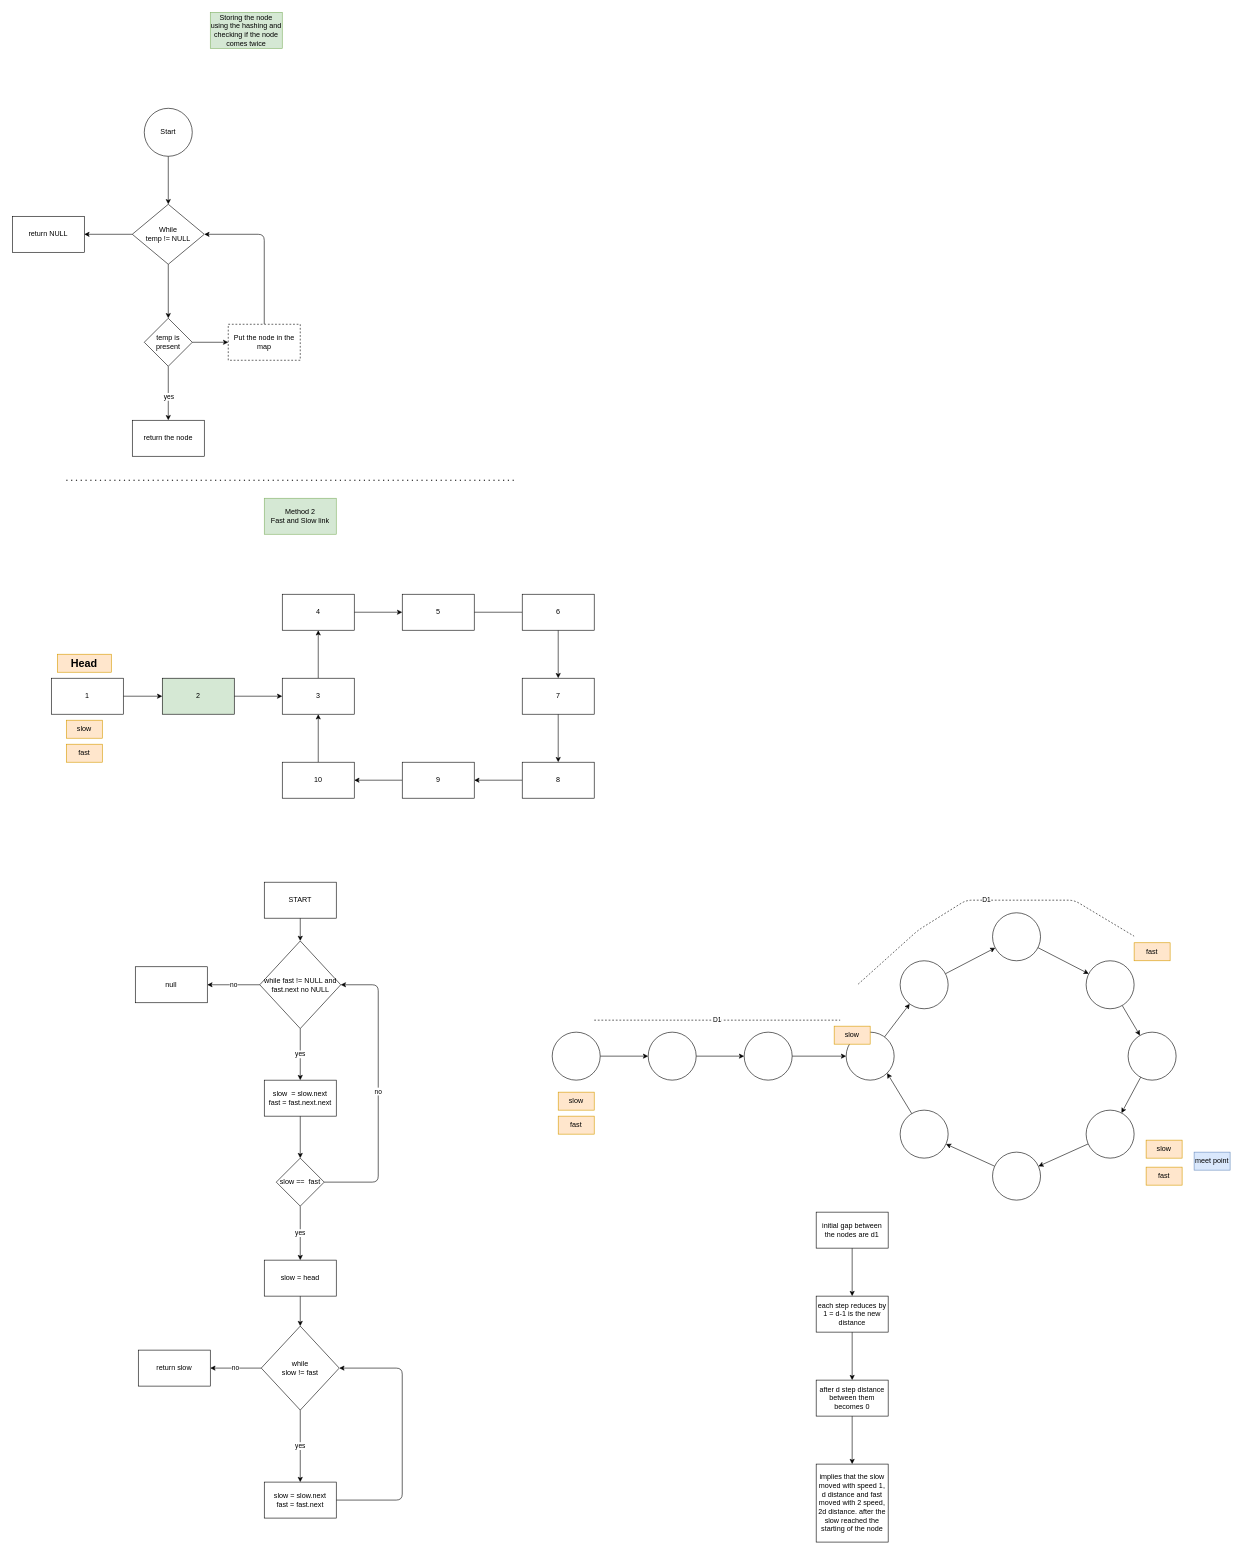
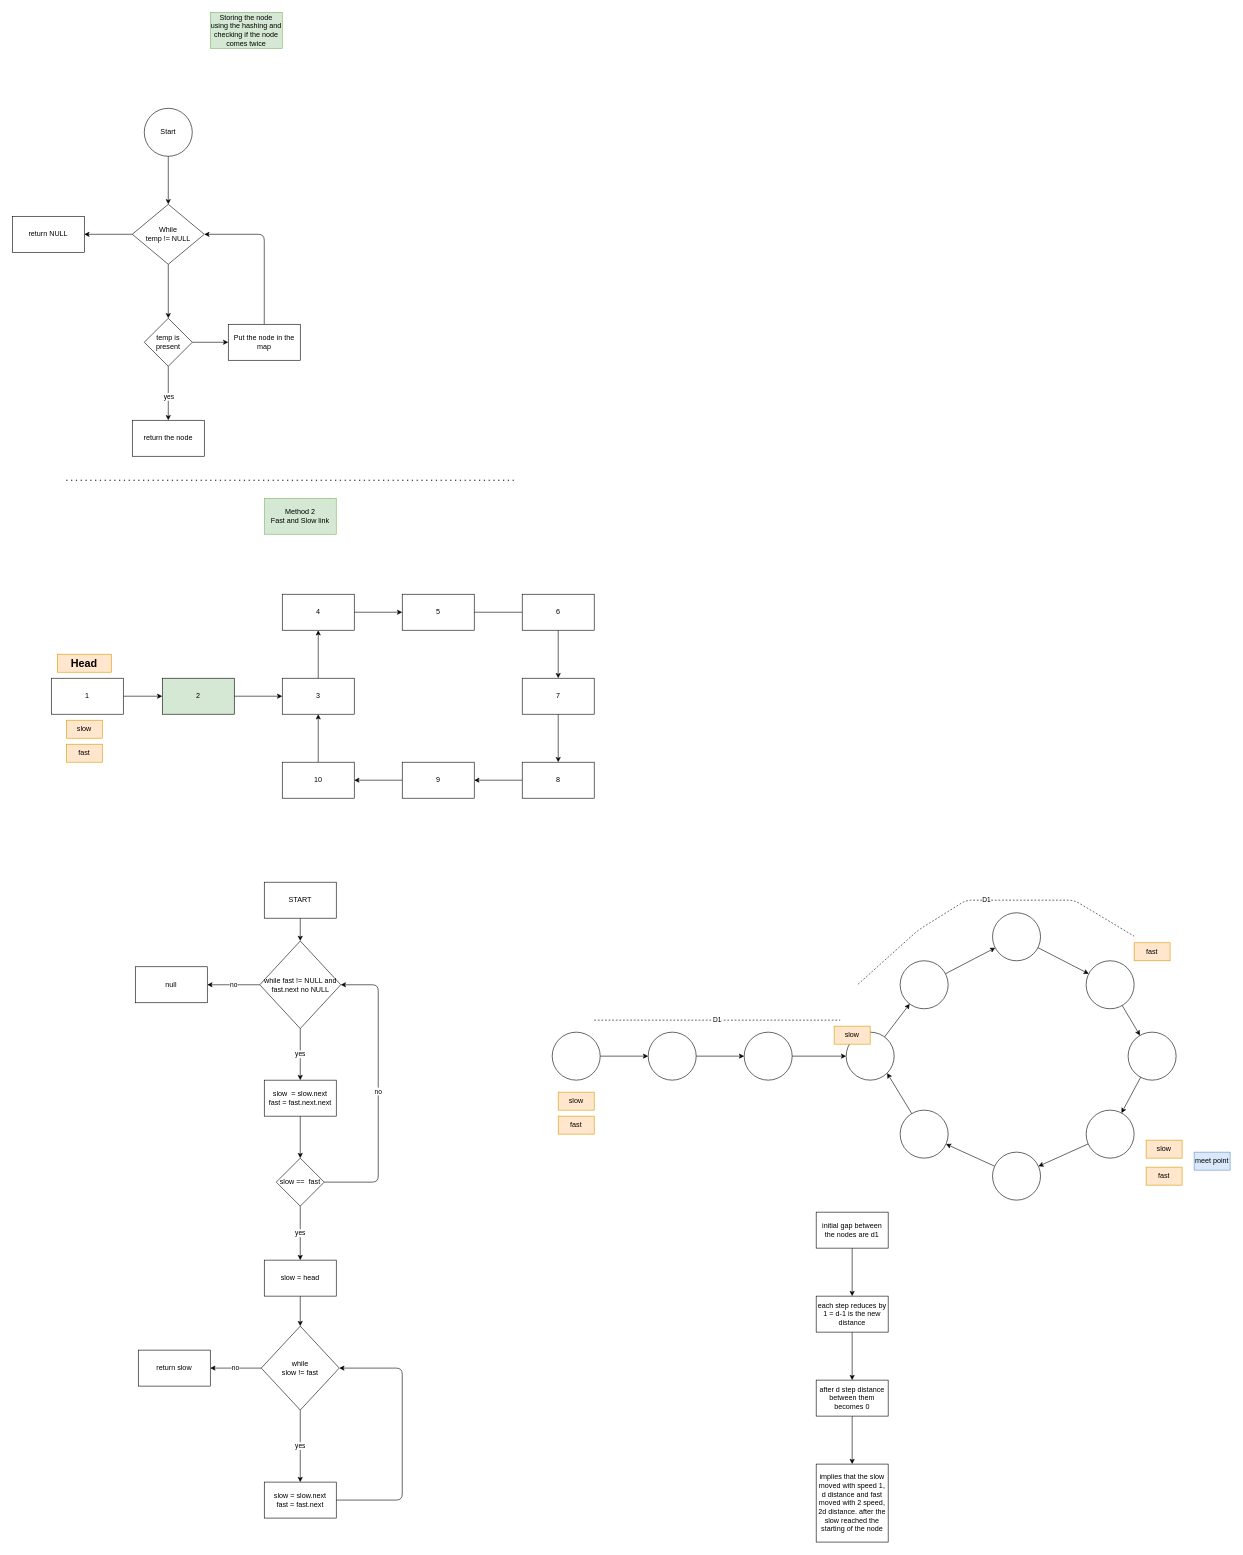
node "Put the node in the map": style dashed -> solid
